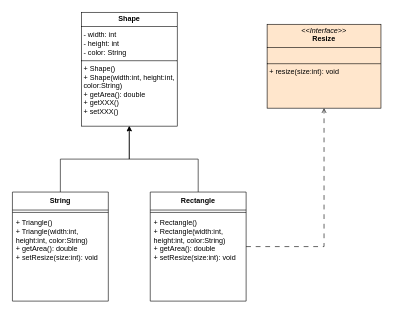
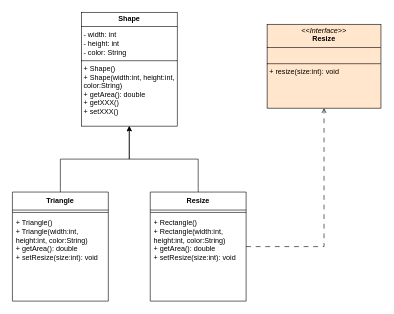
node "String": label "String" -> "Triangle"
node "Rectangle": label "Rectangle" -> "Resize"
